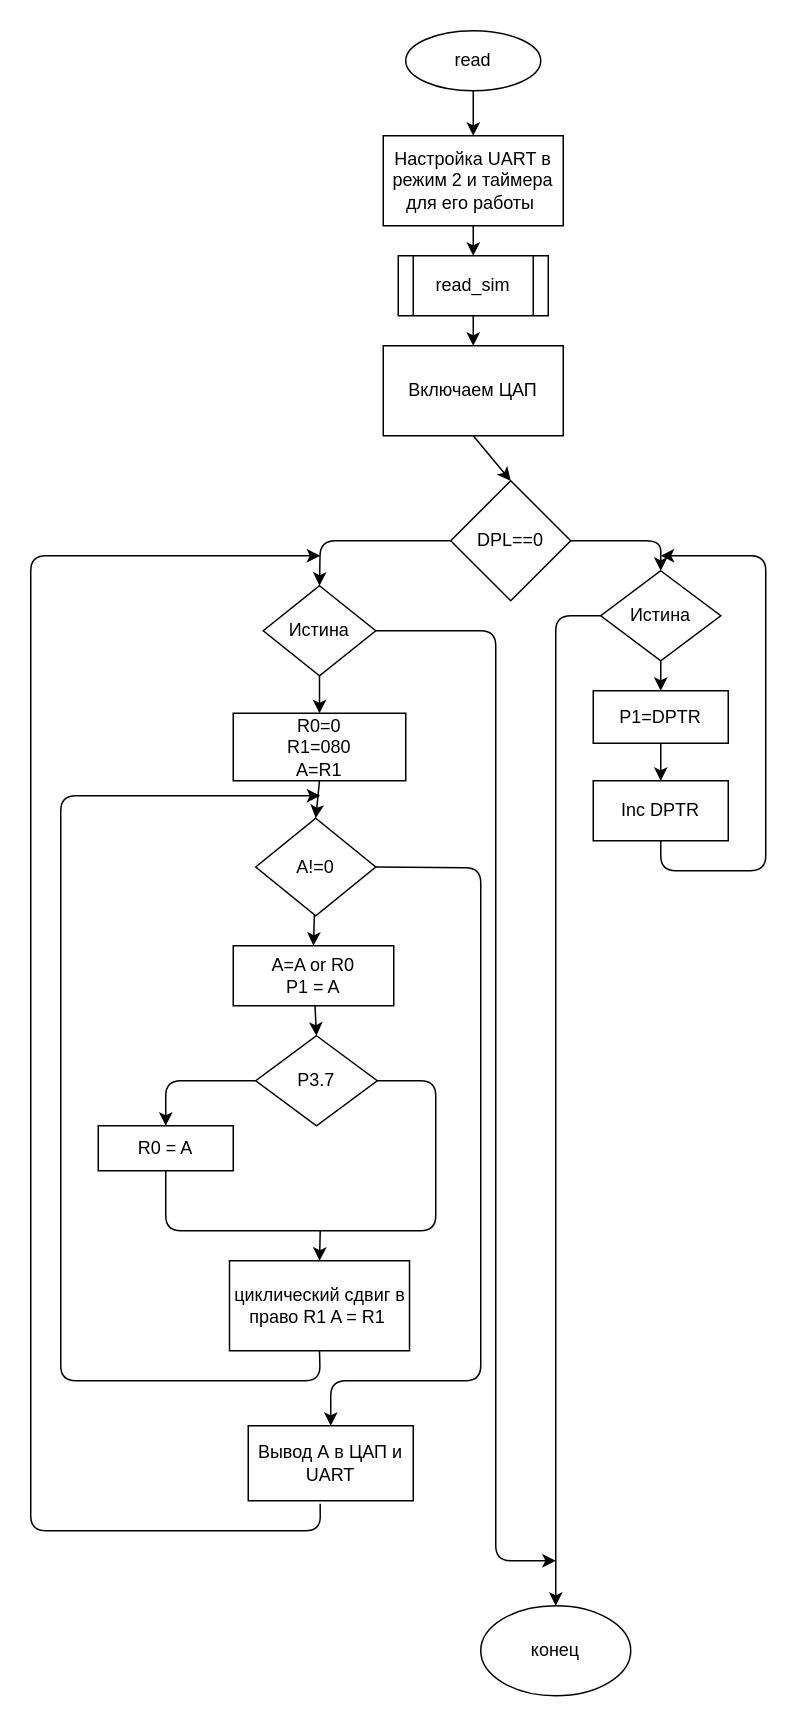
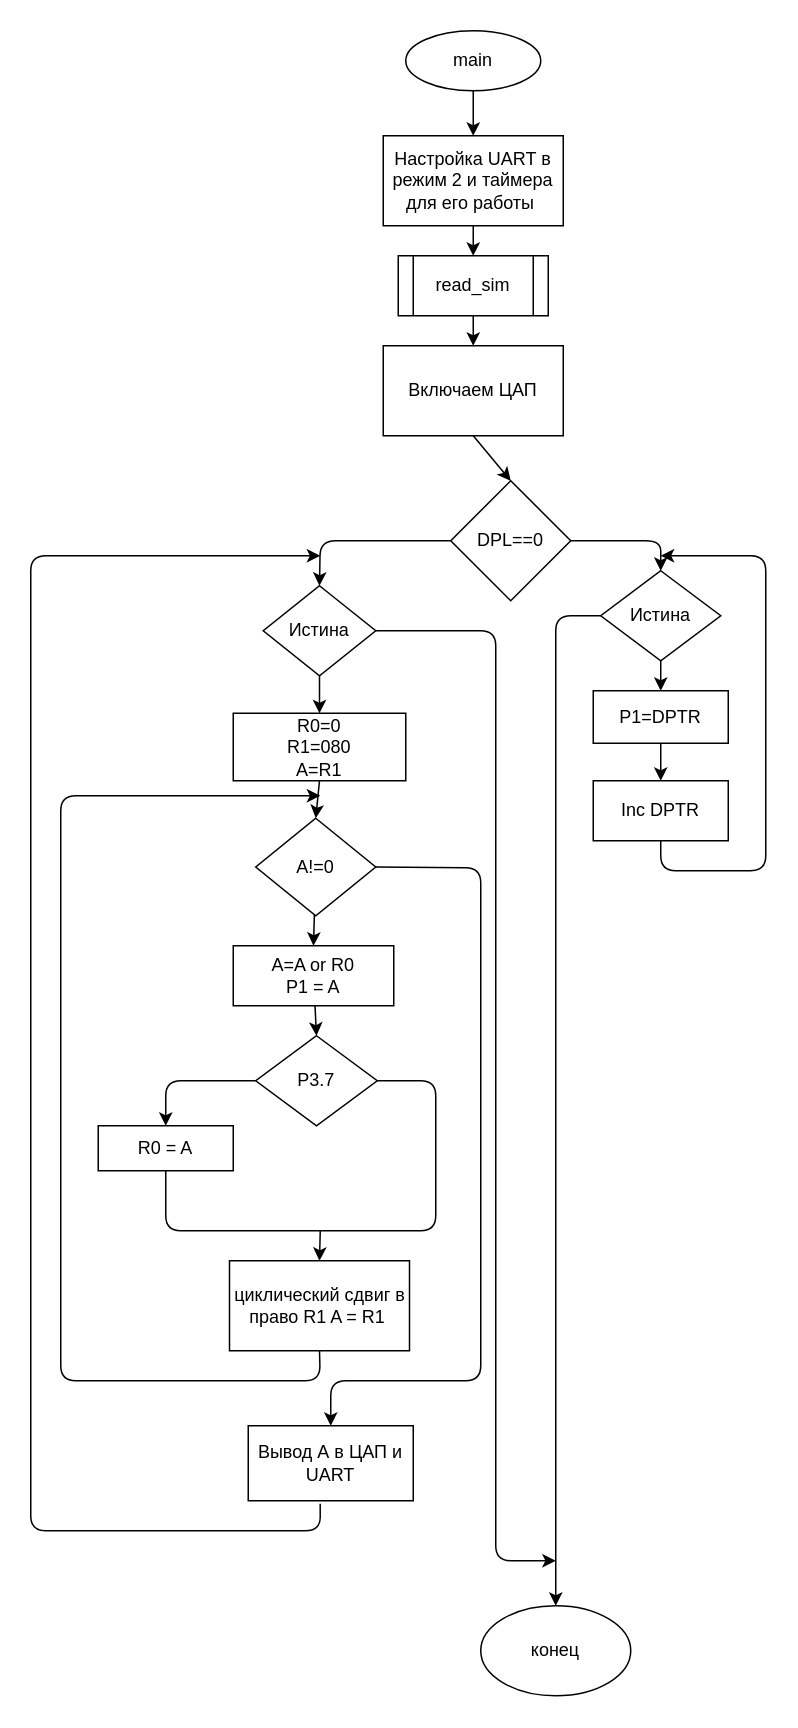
node "read": label "read" -> "main"
